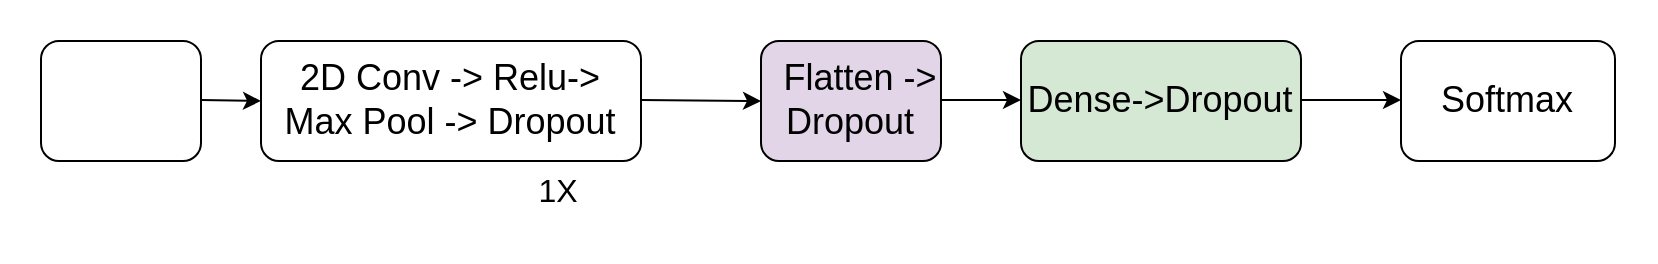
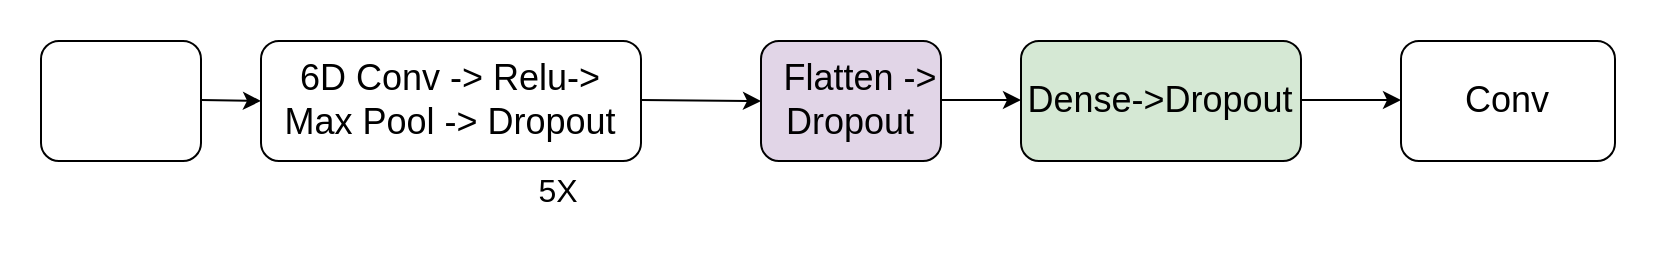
node "2D Conv -> Relu-> Max Pool -> Dropout": label "2D Conv -> Relu-> Max Pool -> Dropout" -> "6D Conv -> Relu-> Max Pool -> Dropout"
node "Softmax": label "Softmax" -> "Conv"
node "1X": label "1X" -> "5X"
